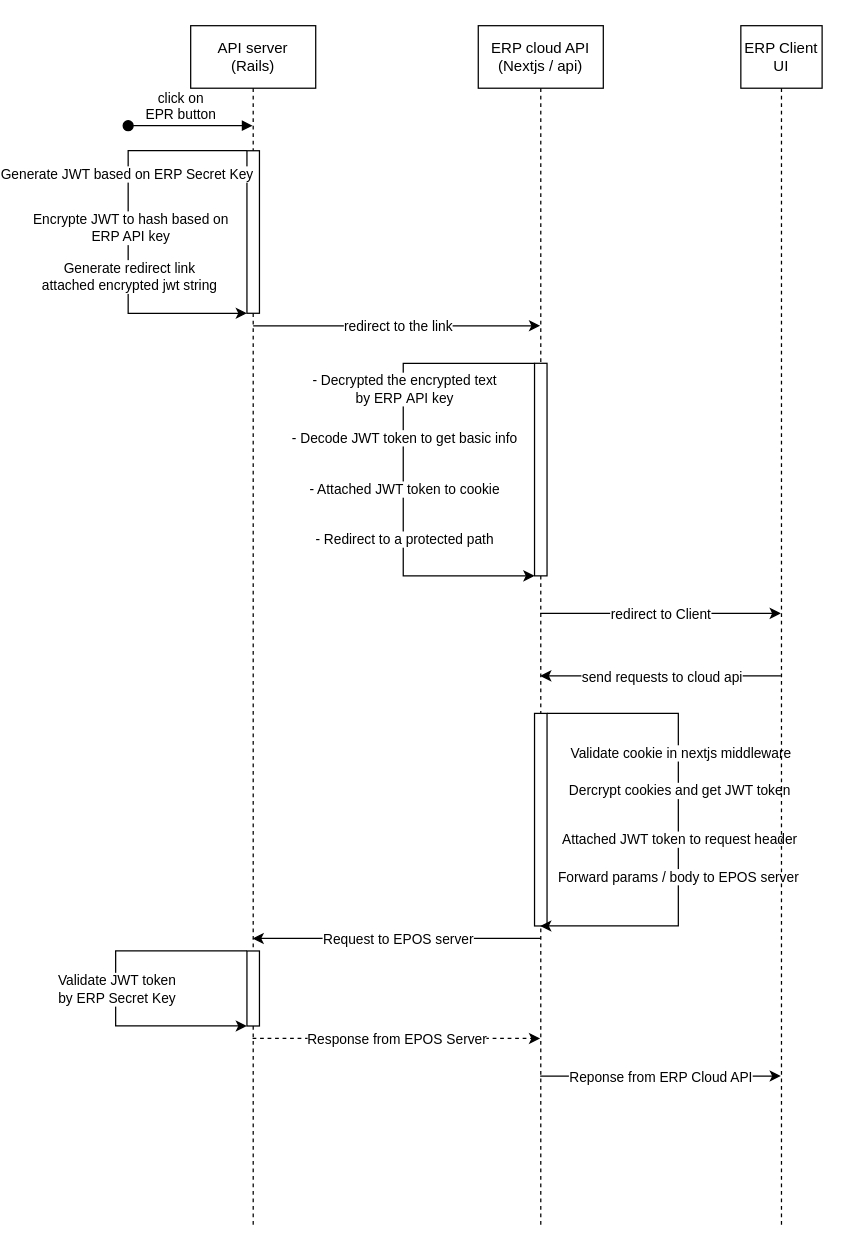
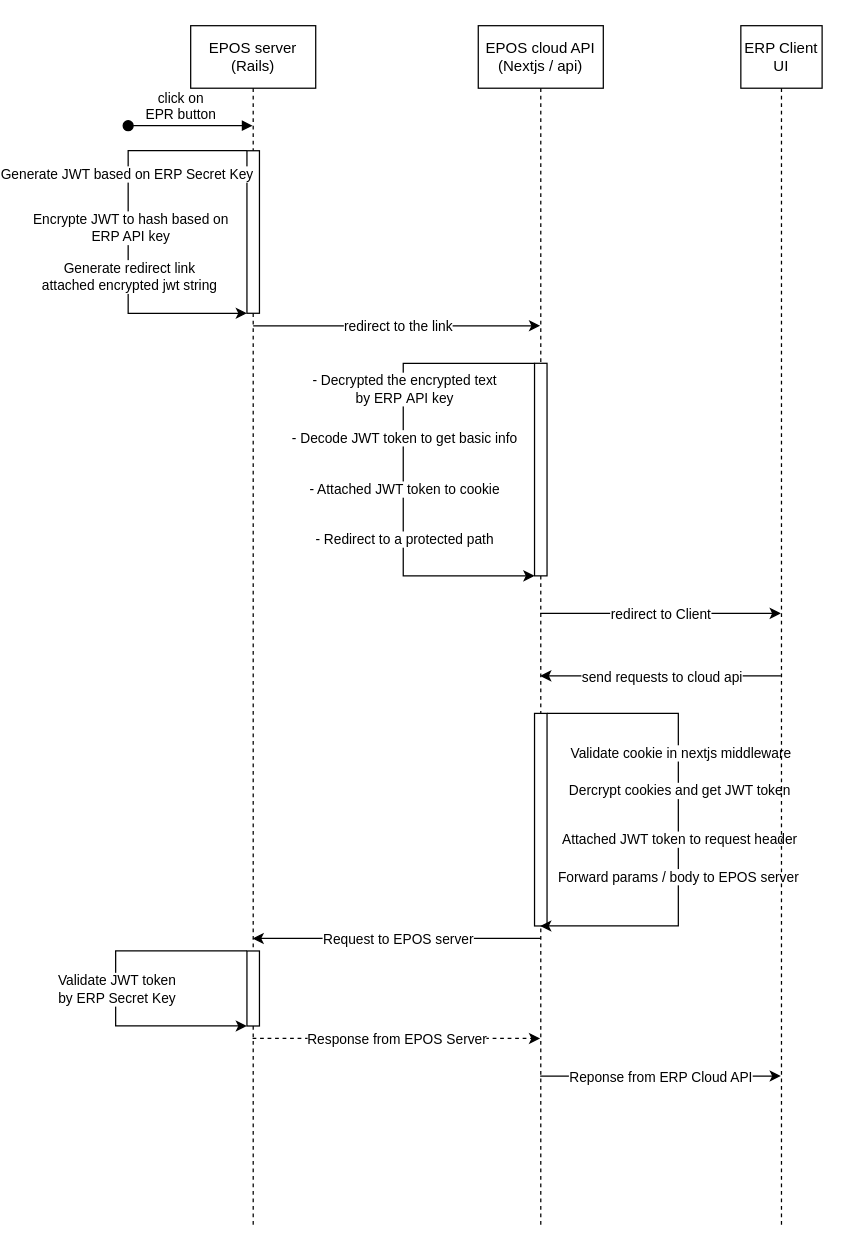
node "API server (Rails)": label "API server (Rails)" -> "EPOS server (Rails)"
node "ERP cloud API (Nextjs / api)": label "ERP cloud API (Nextjs / api)" -> "EPOS cloud API (Nextjs / api)"
